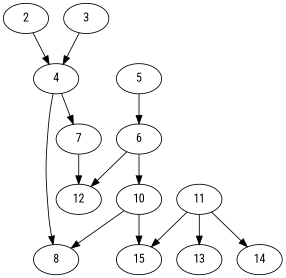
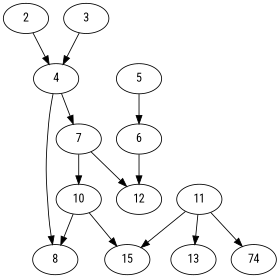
edge "6" -> "10": now "7" -> "10"
node "14": label "14" -> "74"
